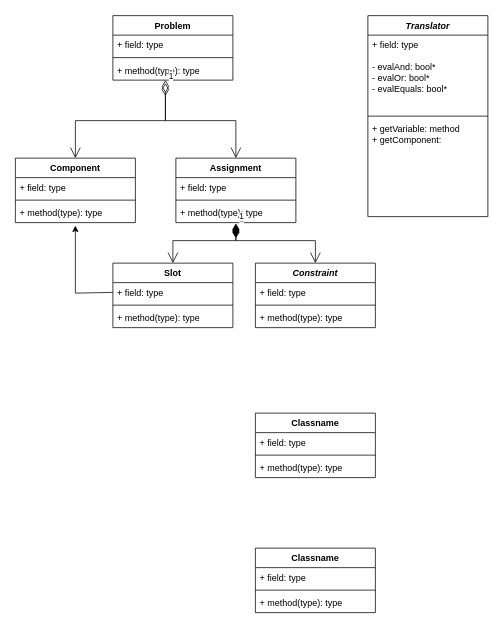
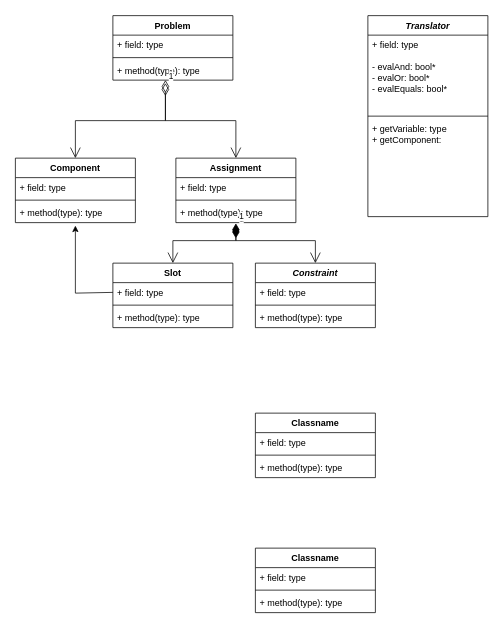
node "+ getVariable: method + getComponent:": label "+ getVariable: method + getComponent:" -> "+ getVariable: type + getComponent:"
